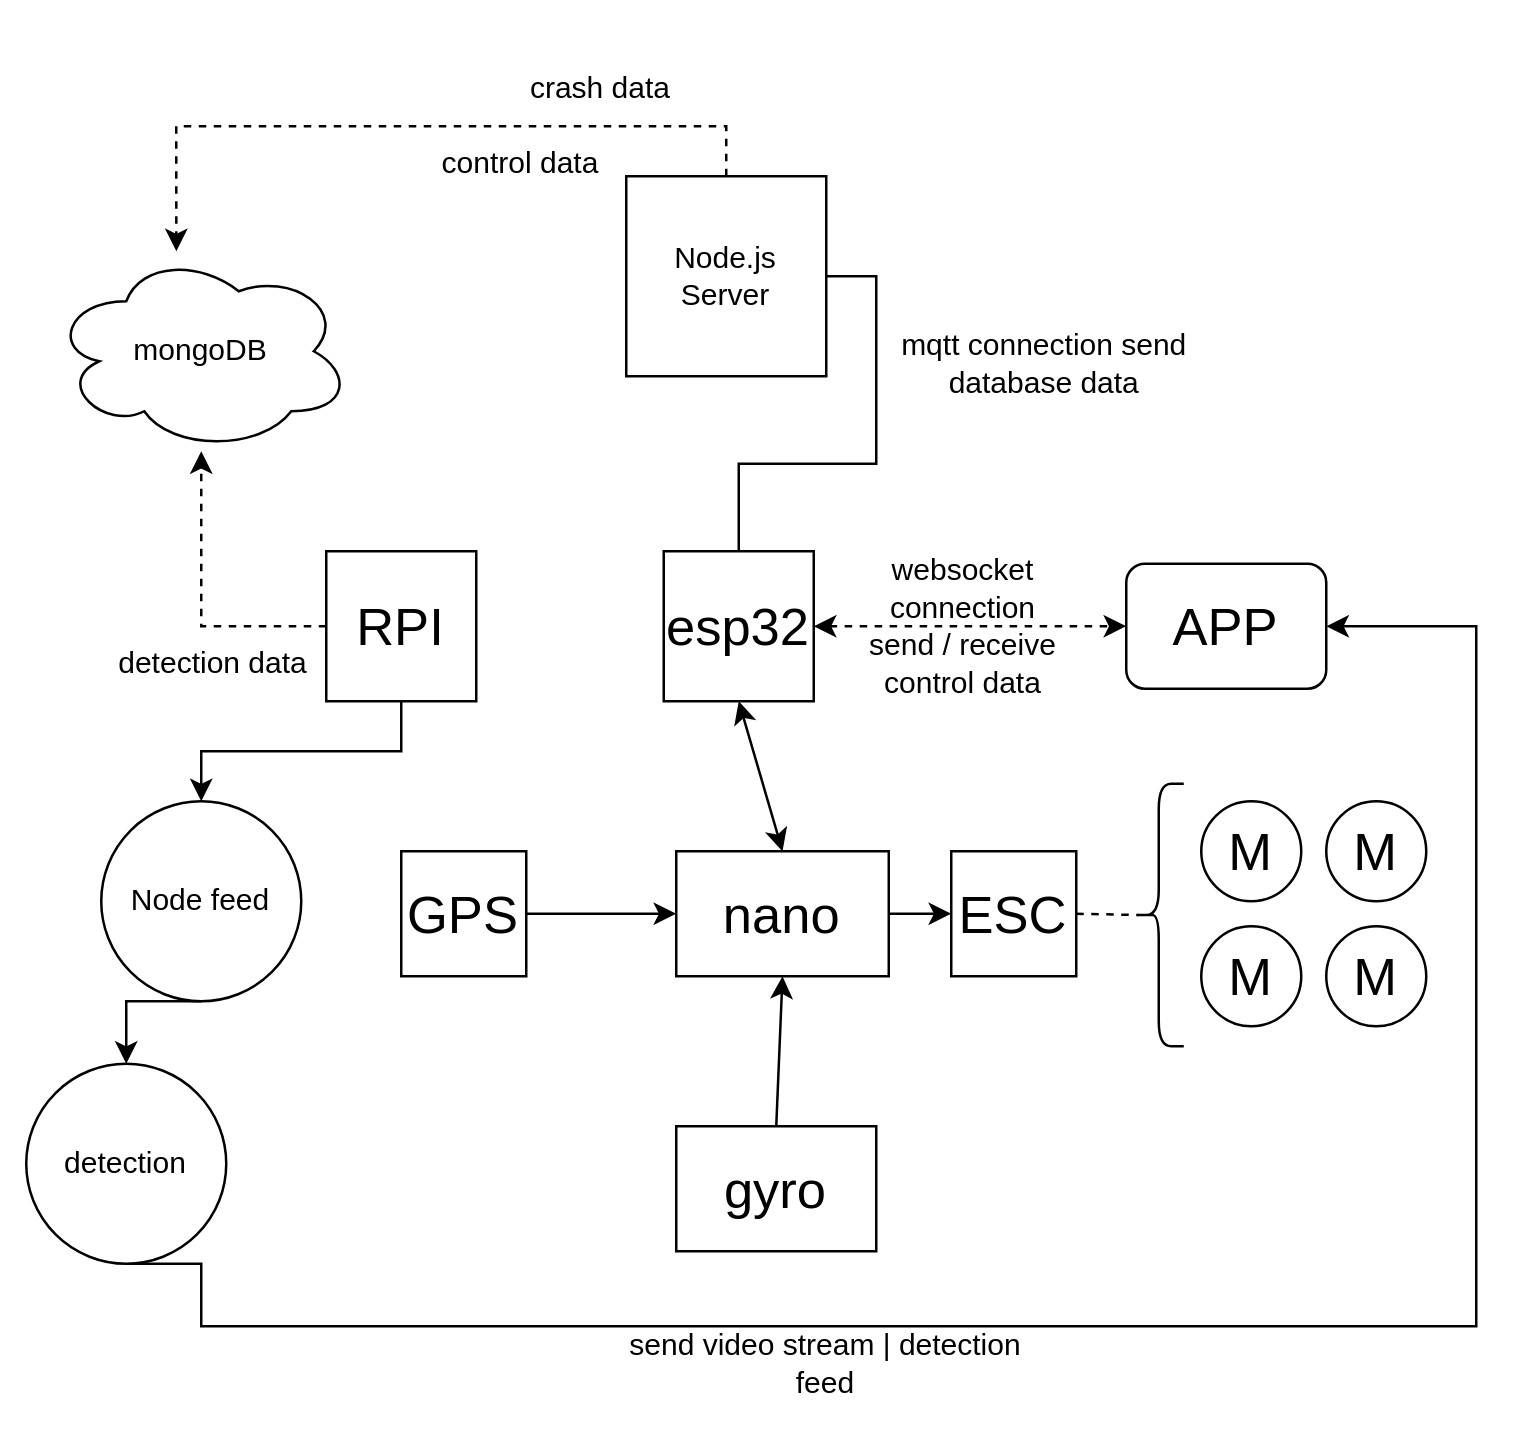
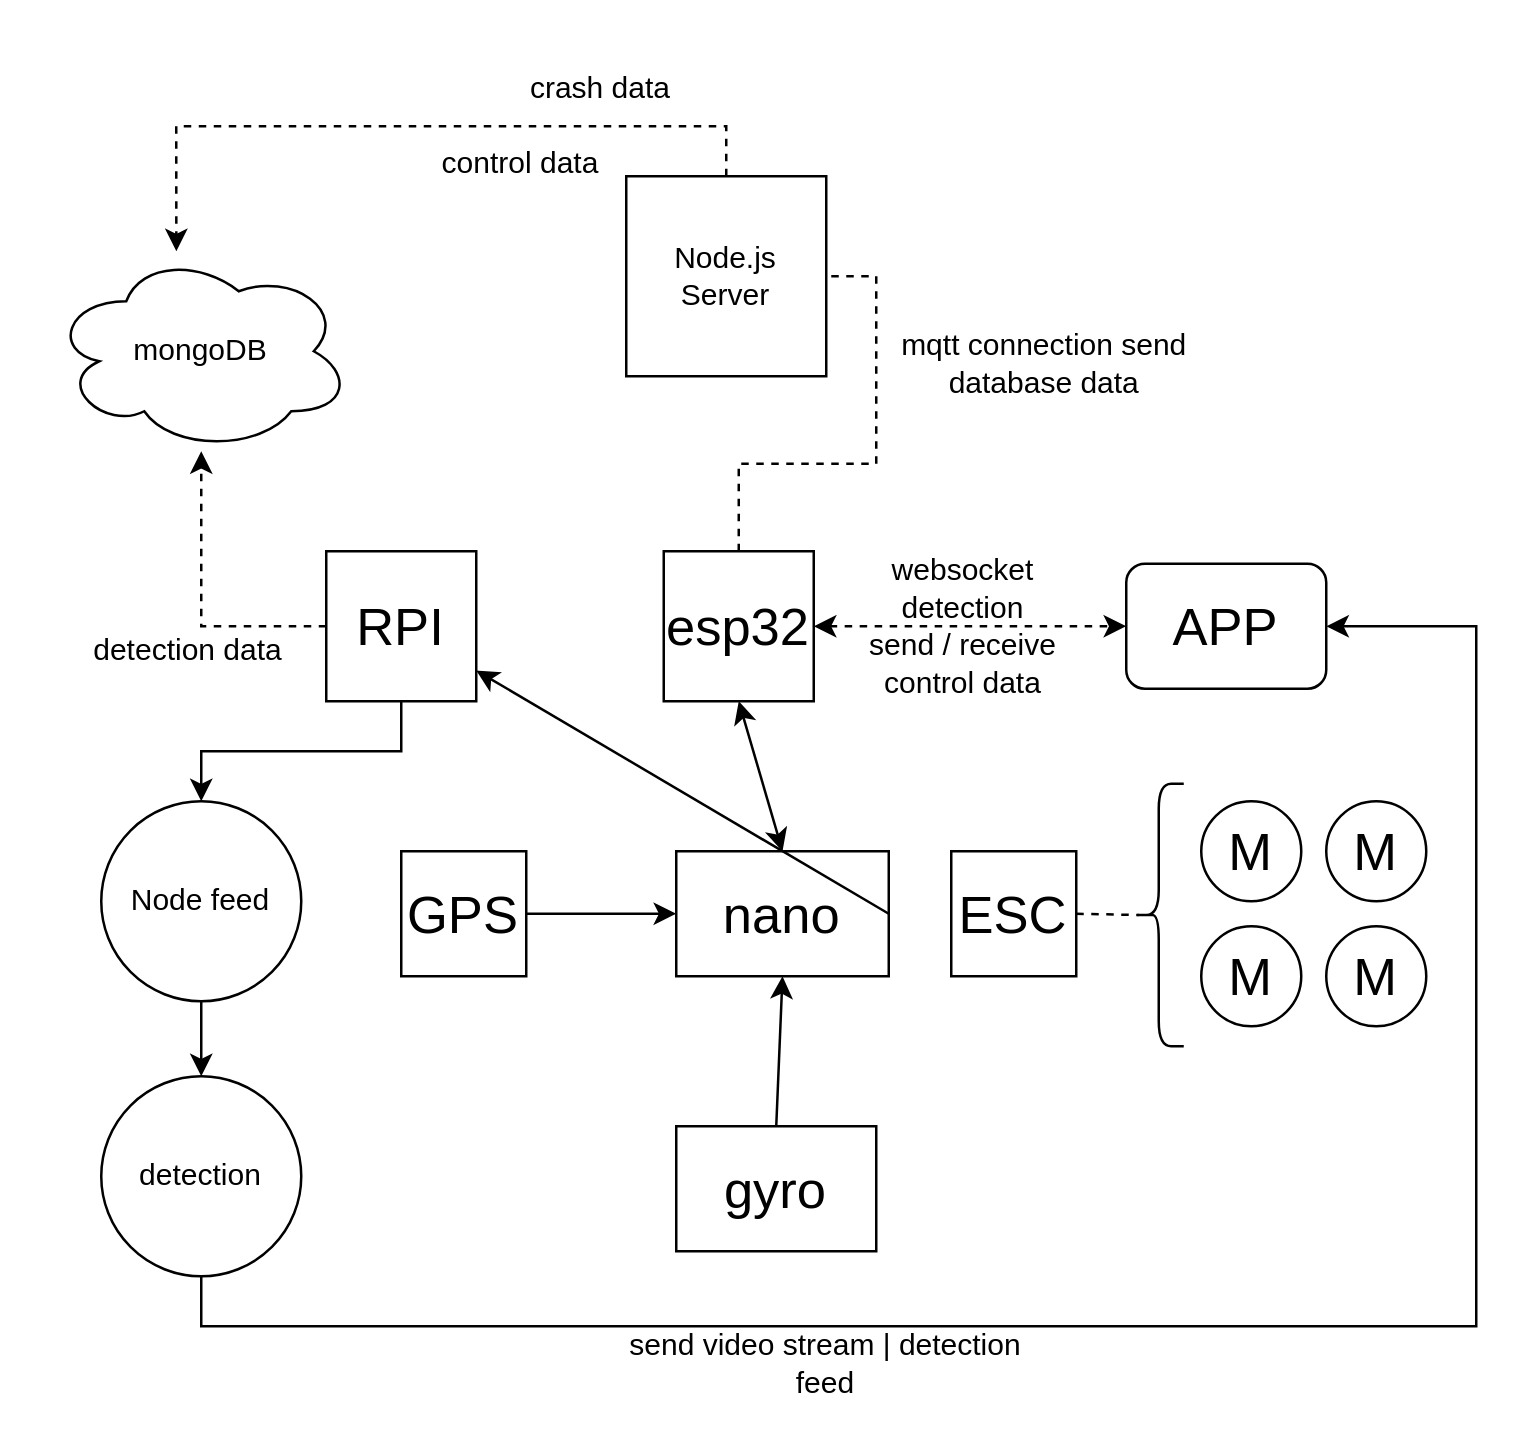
edge "Node.js Server" -- "esp32": style solid -> dashed
node "websocket connection": label "websocket connection" -> "websocket detection"
node "detection data": moved (214, 664) -> (189, 651)
edge "nano" -> "ESC": now "nano" -> "RPI"
node "detection": moved (126, 1164) -> (201, 1176)
